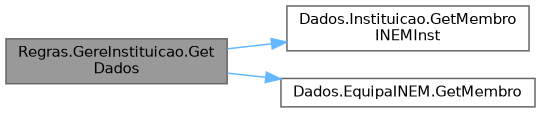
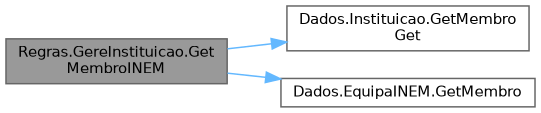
node "Dados.Instituicao.GetMembro INEMInst": label "Dados.Instituicao.GetMembro INEMInst" -> "Dados.Instituicao.GetMembro Get"
node "Regras.GereInstituicao.Get Dados": label "Regras.GereInstituicao.Get Dados" -> "Regras.GereInstituicao.Get MembroINEM"
